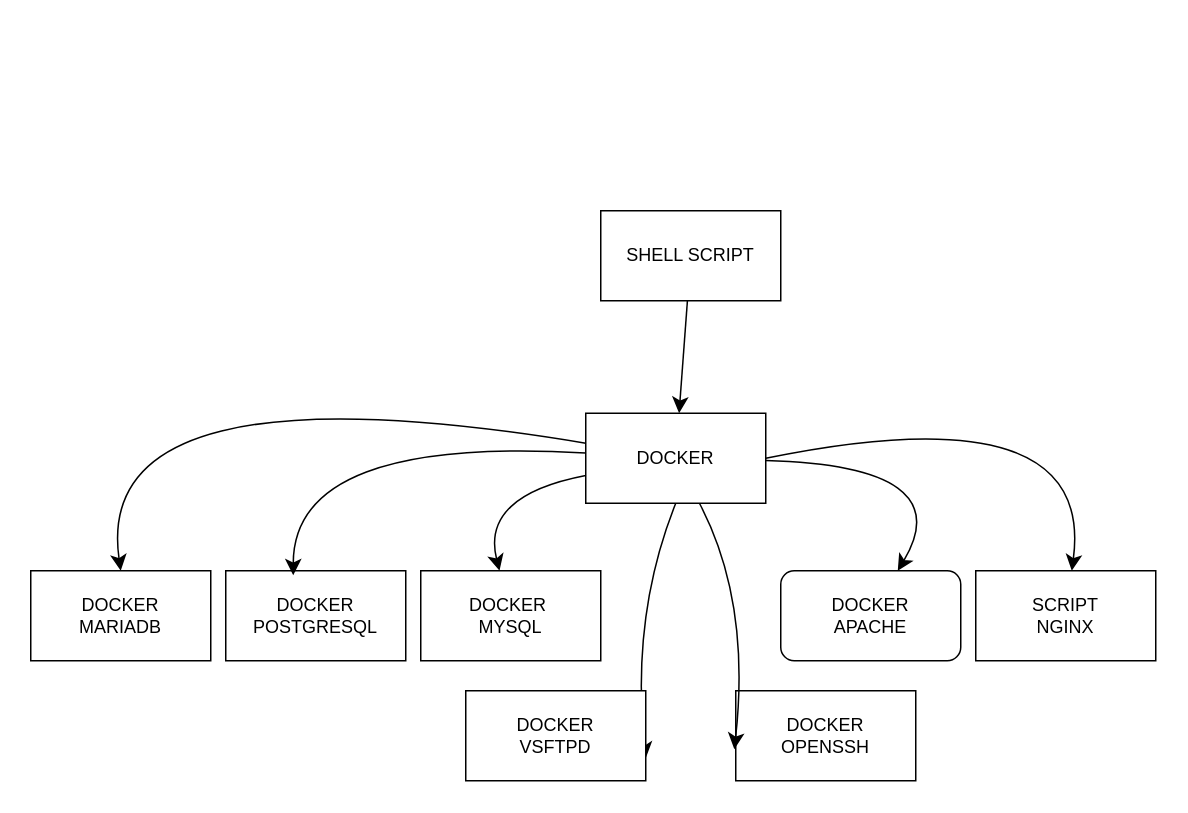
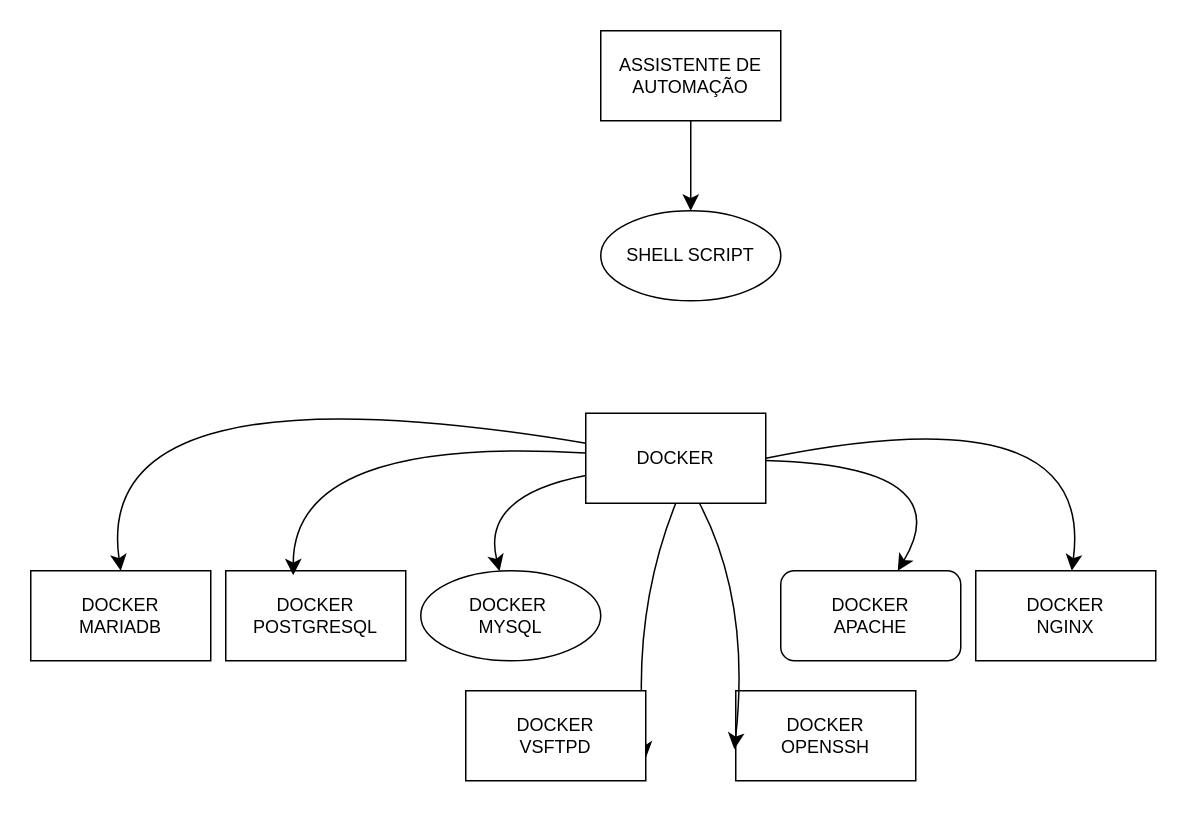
node "ASSISTENTE DE AUTOMAÇÃO": added
edge "ASSISTENTE DE AUTOMAÇÃO" -> "SHELL SCRIPT": added
node "SHELL SCRIPT": shape rectangle -> ellipse
edge "SHELL SCRIPT" -> "DOCKER": removed
node "DOCKER MYSQL": shape rectangle -> ellipse
node "SCRIPT NGINX": label "SCRIPT NGINX" -> "DOCKER NGINX"
